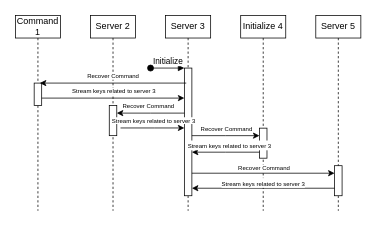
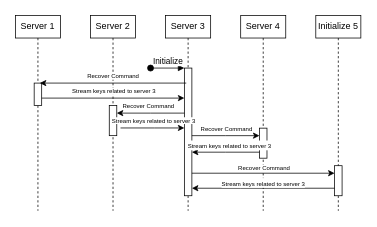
node "Command 1": label "Command 1" -> "Server 1"
node "Initialize 4": label "Initialize 4" -> "Server 4"
node "Server 5": label "Server 5" -> "Initialize 5"
